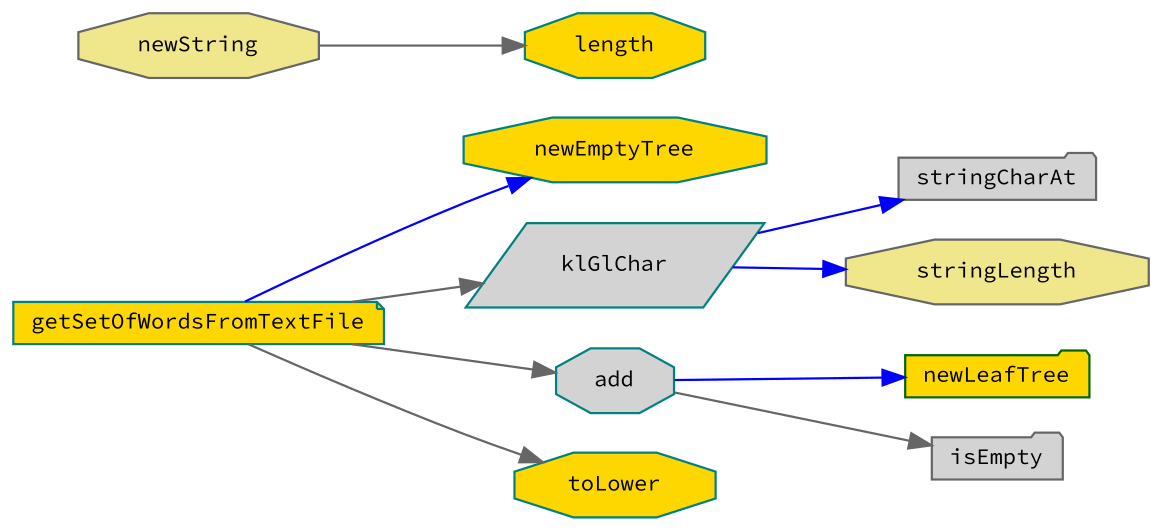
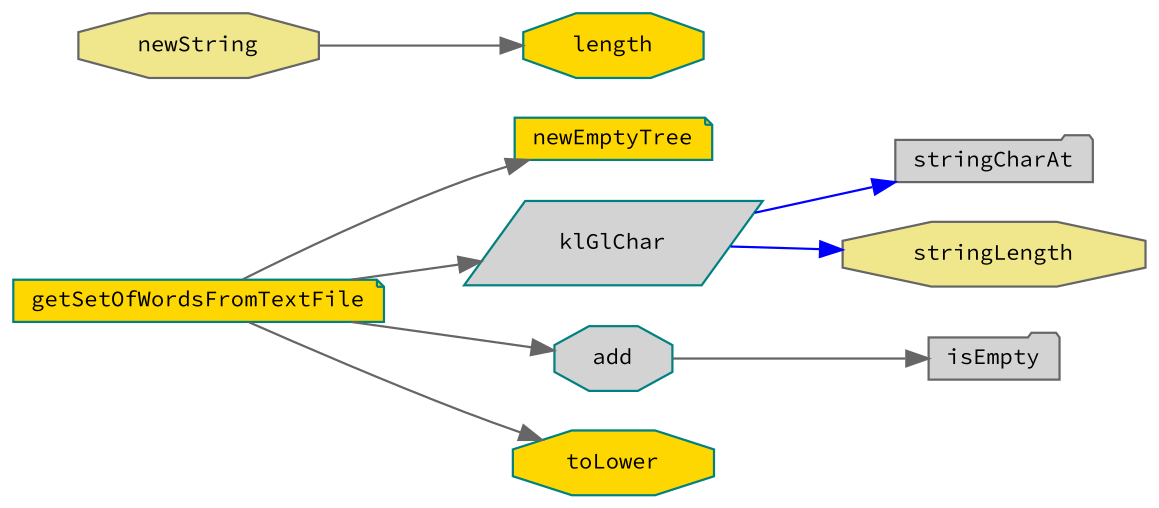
node "newEmptyTree": shape octagon -> note
edge "getSetOfWordsFromTextFile" -> "newEmptyTree": color blue -> gray40
node "newLeafTree": removed
